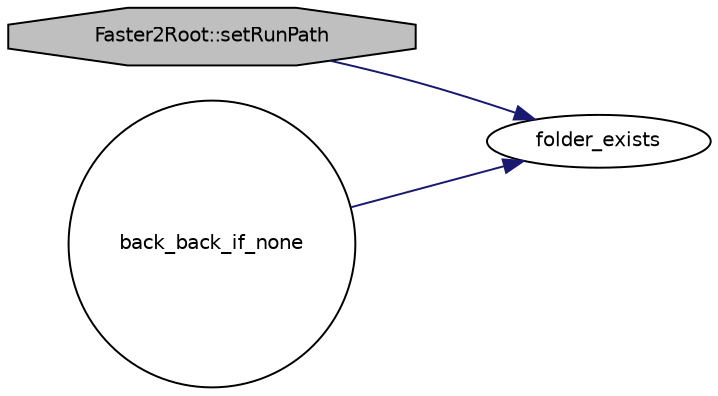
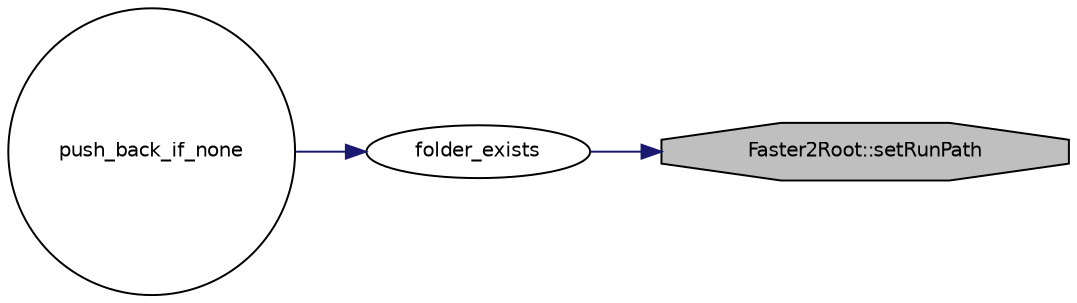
edge "Faster2Root::setRunPath" -> "folder_exists": reversed
node "back_back_if_none": label "back_back_if_none" -> "push_back_if_none"
